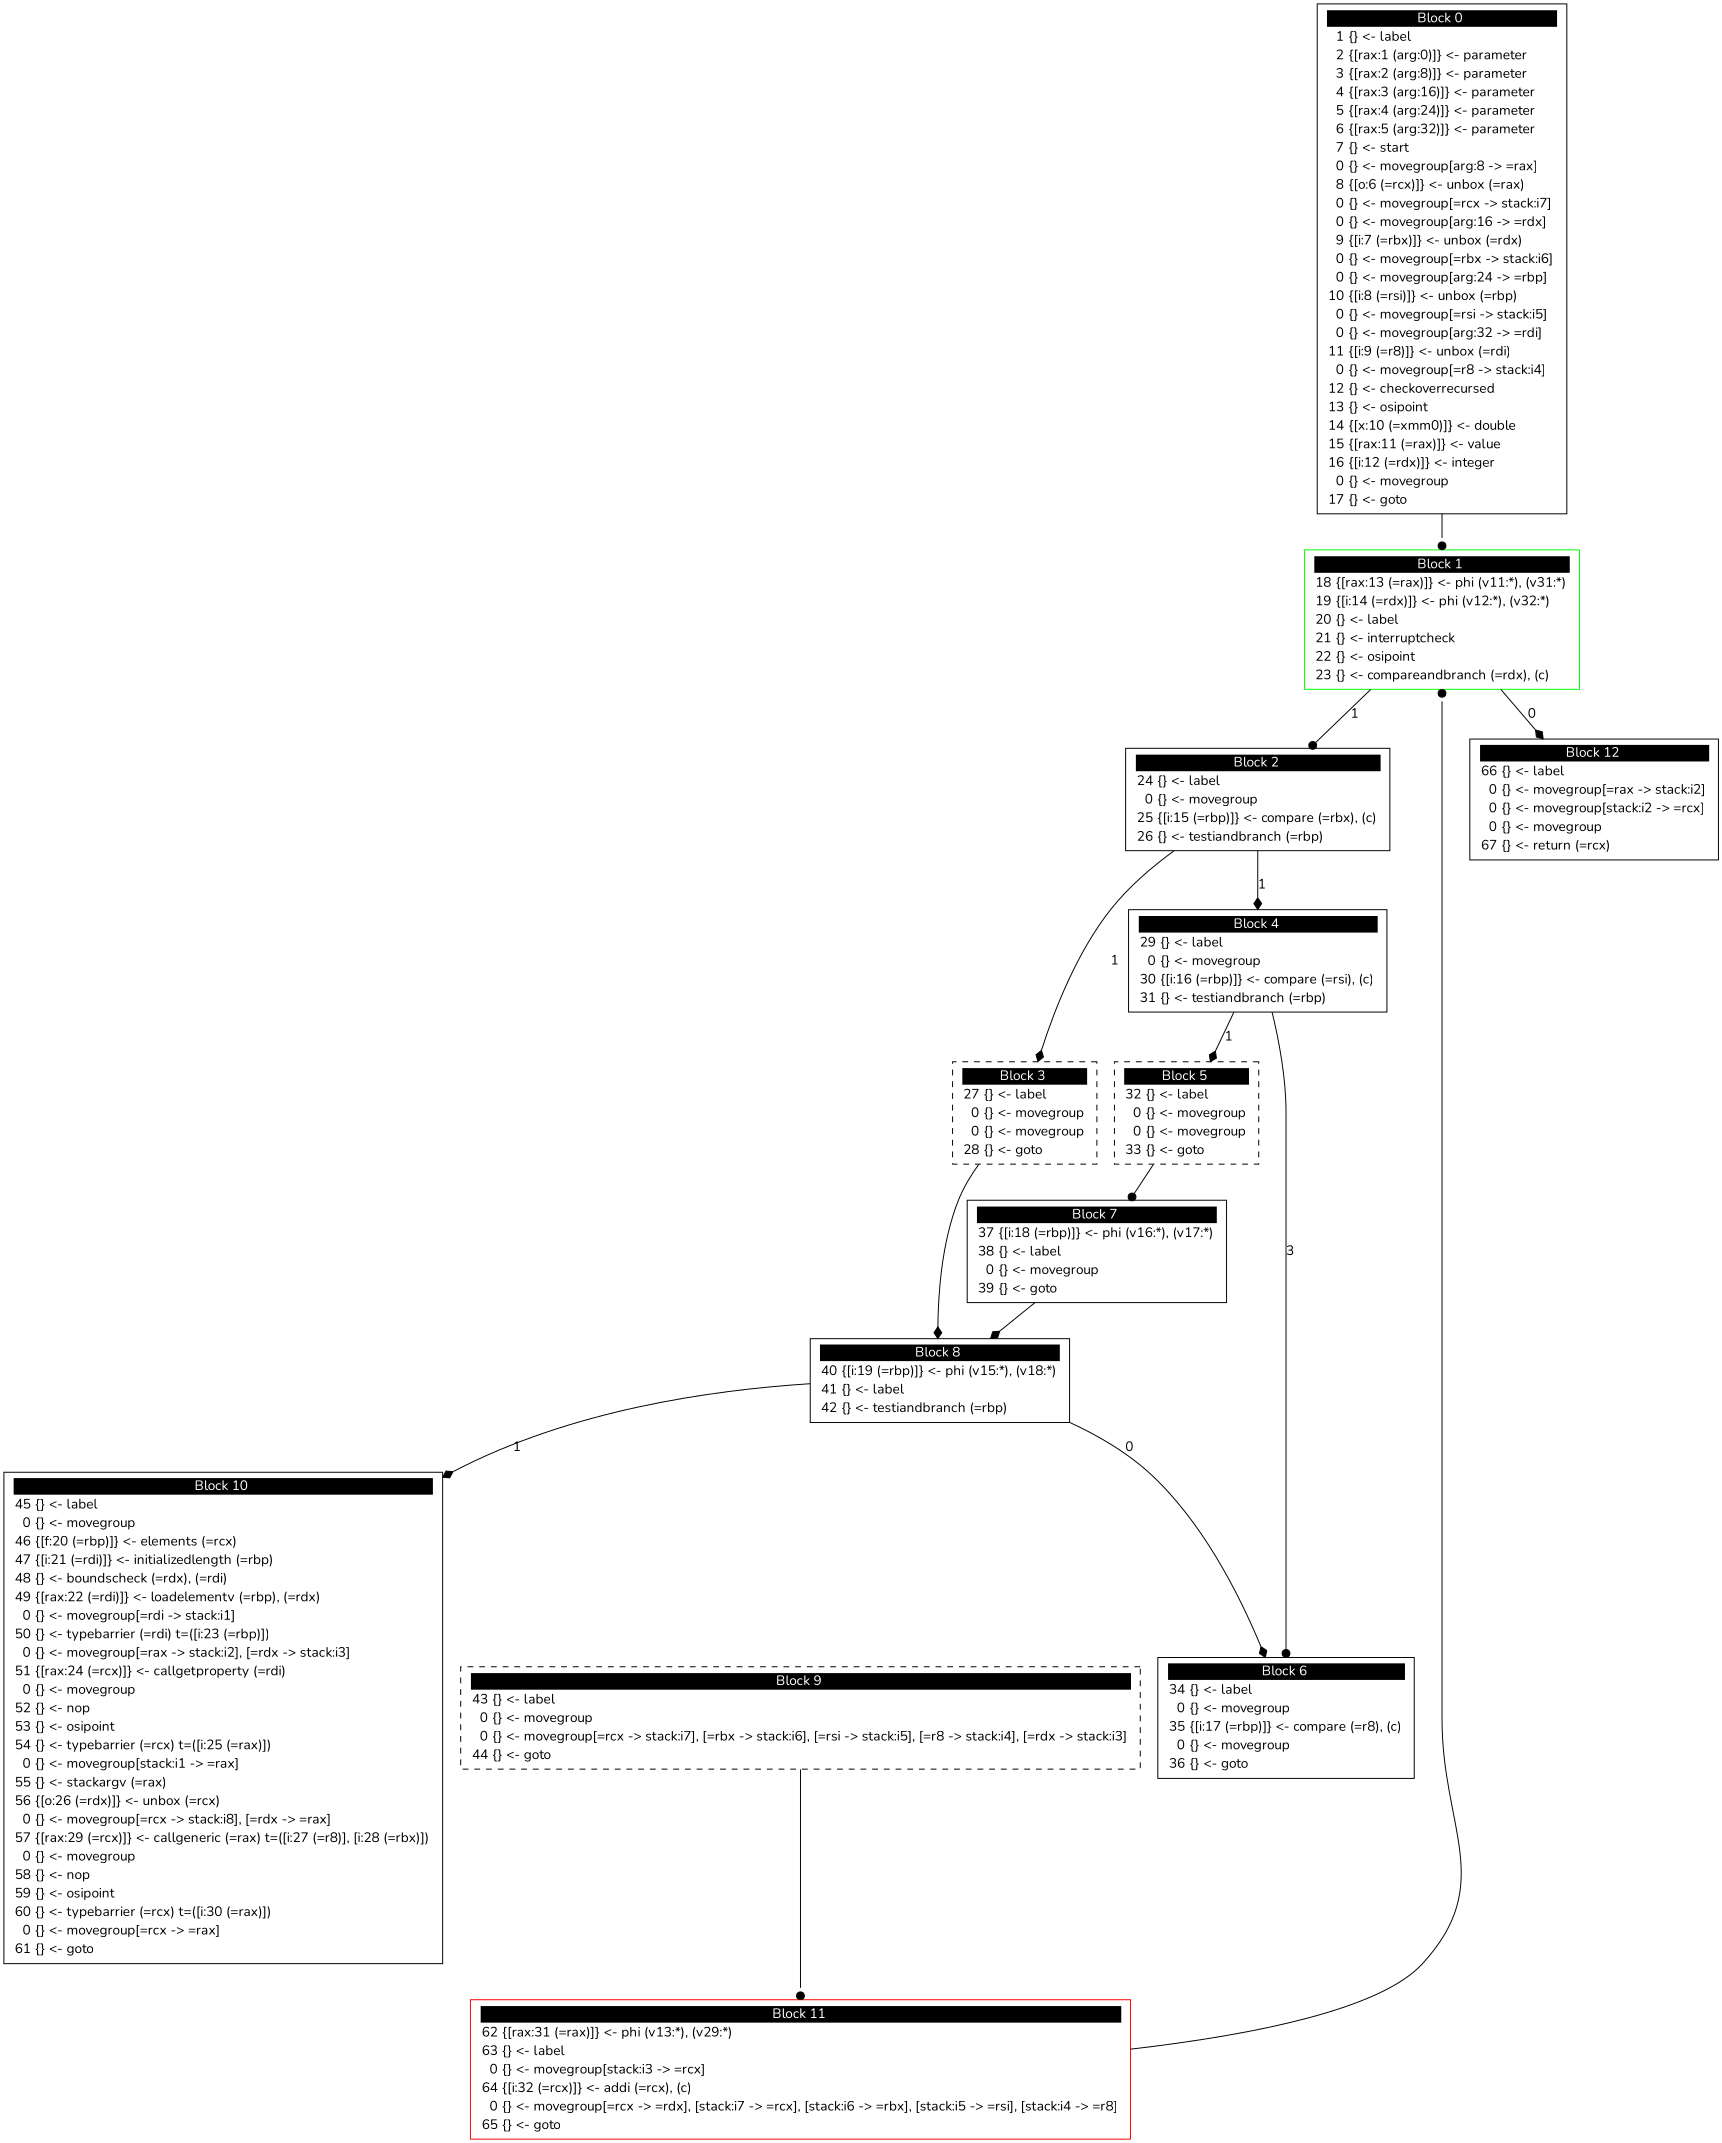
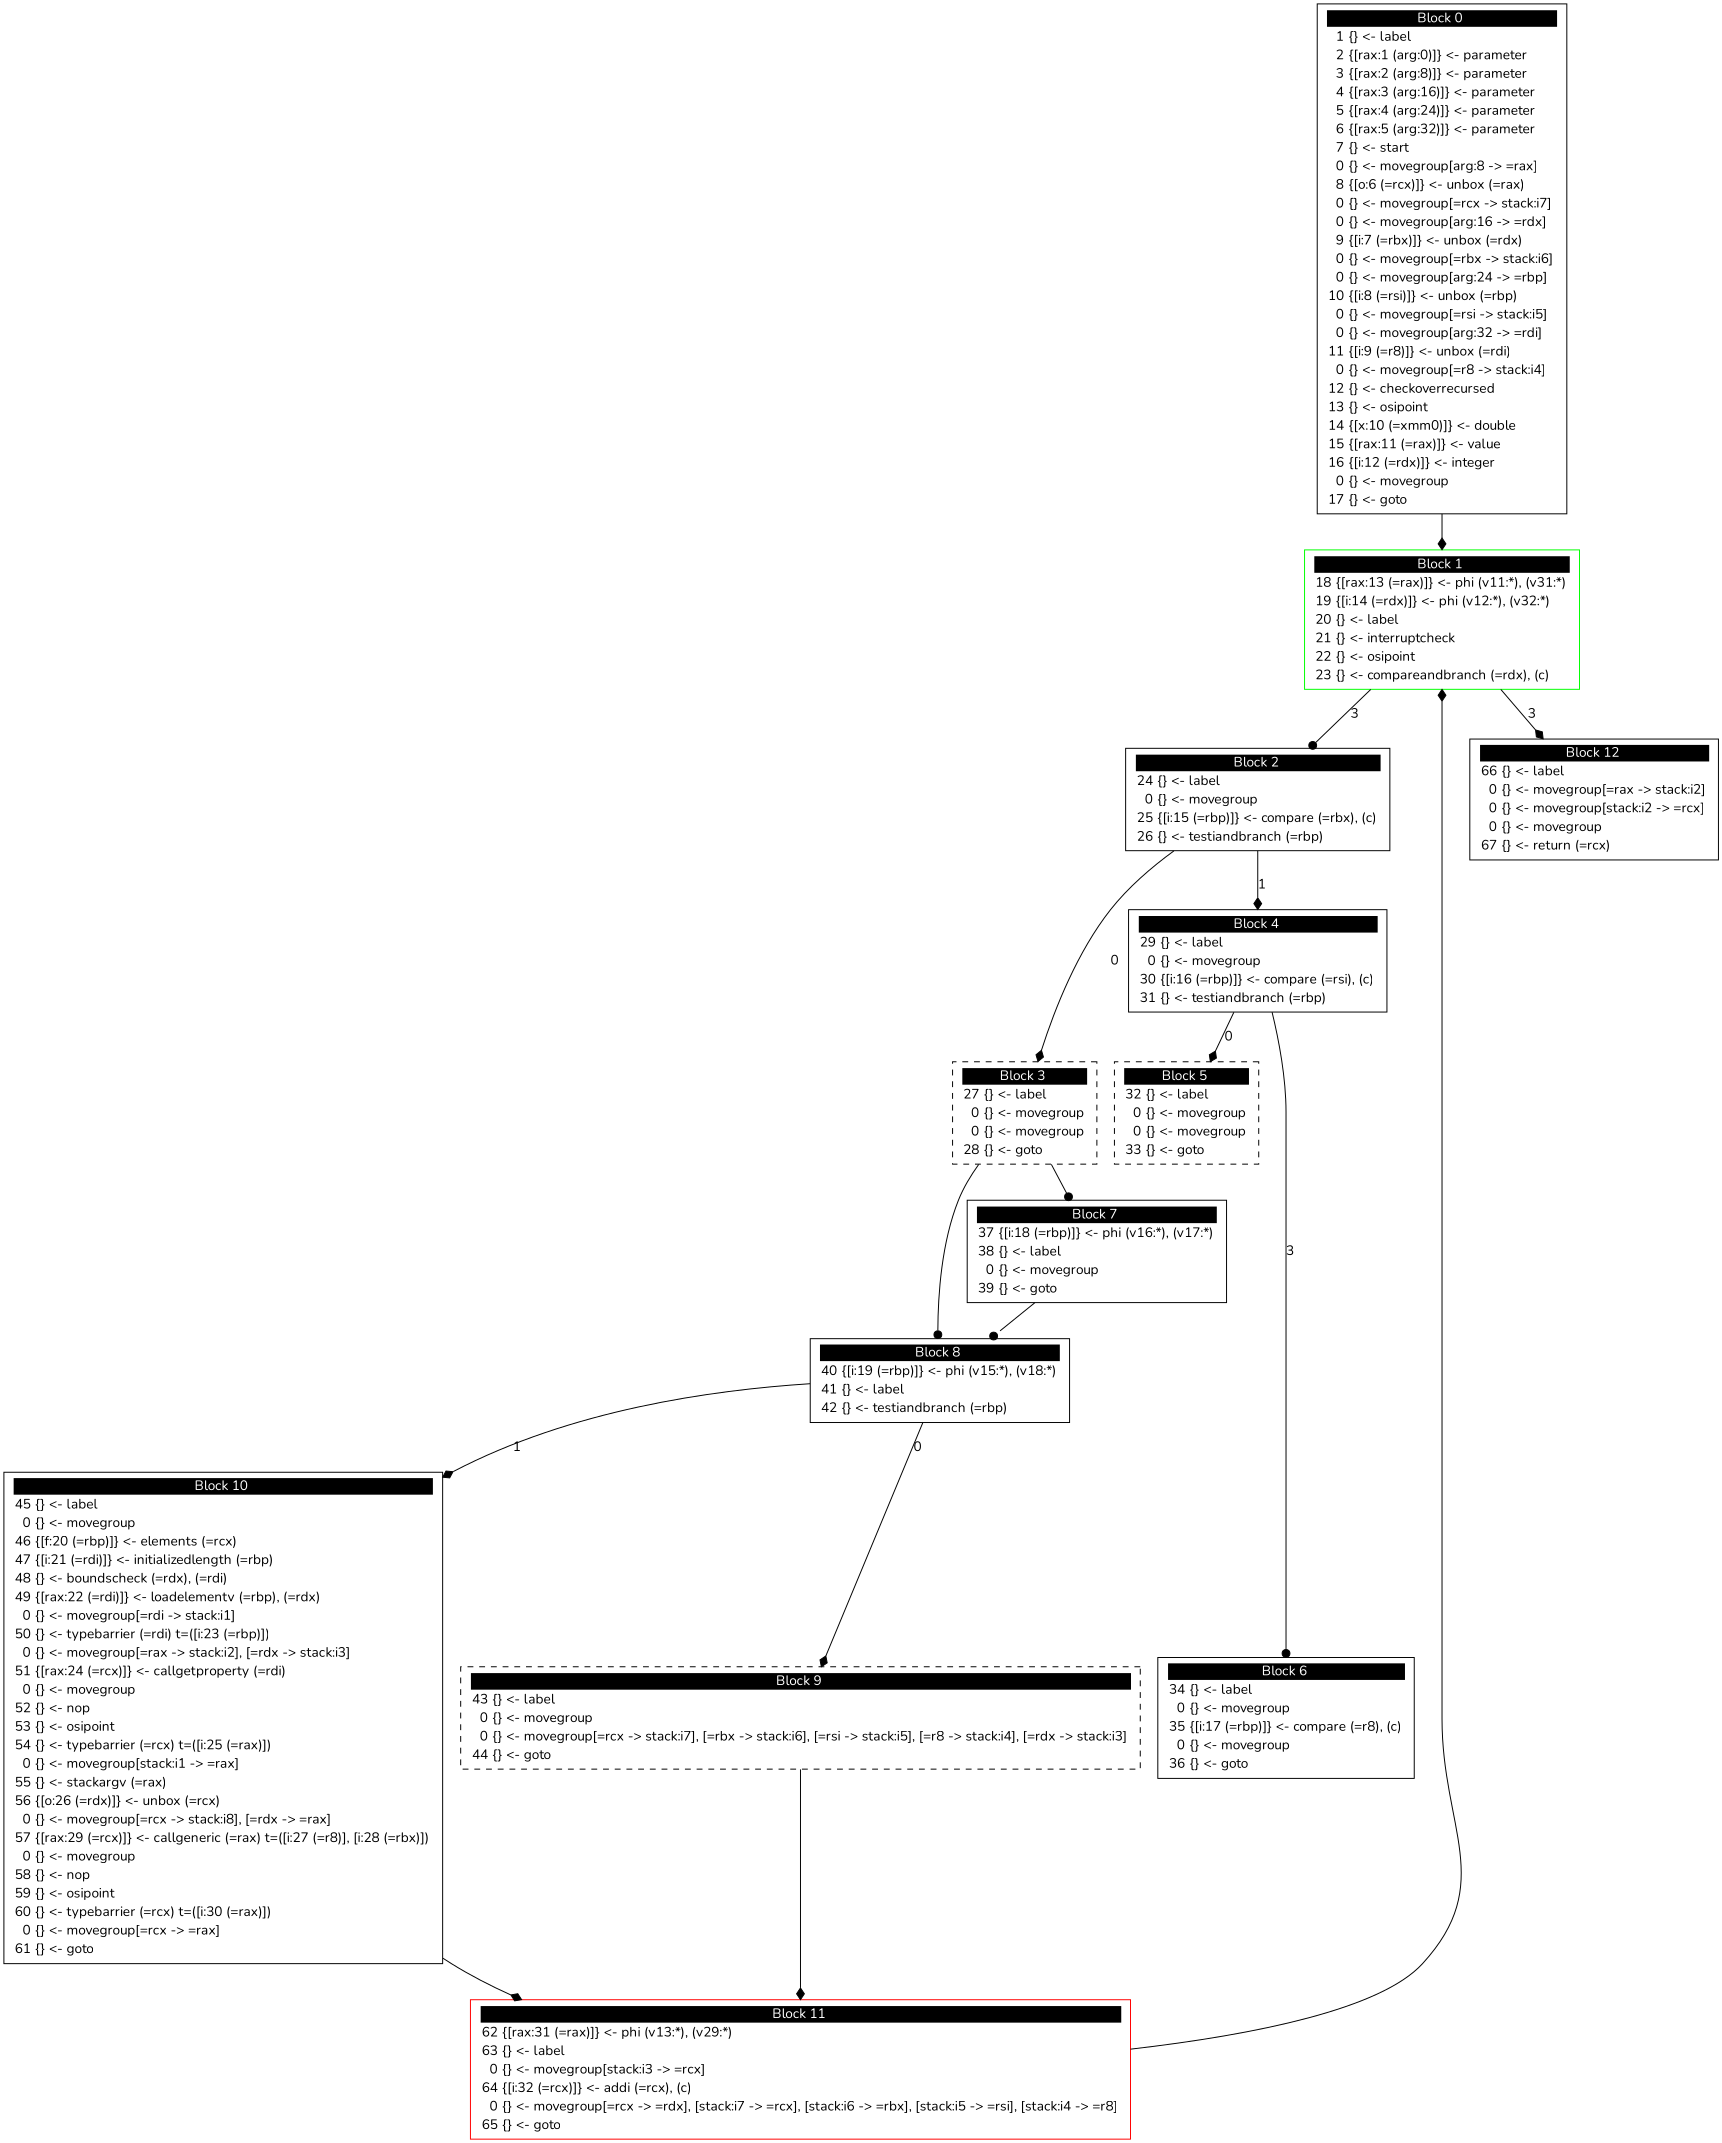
edge "Block 0" -> "Block 1": arrowhead dot -> diamond
edge "Block 1" -> "Block 2": label "1" -> "3"
edge "Block 1" -> "Block 12": label "0" -> "3"
edge "Block 2" -> "Block 3": label "1" -> "0"
edge "Block 4" -> "Block 5": label "1" -> "0"
edge "Block 5" -> "Block 7": now "Block 3" -> "Block 7"
edge "Block 3" -> "Block 8": arrowhead diamond -> dot
edge "Block 7" -> "Block 8": arrowhead diamond -> dot
edge "Block 11" -> "Block 1": arrowhead dot -> diamond
edge "Block 8" -> "Block 6": now "Block 8" -> "Block 9"
edge "Block 9" -> "Block 11": arrowhead dot -> diamond
edge "Block 10" -> "Block 11": added
